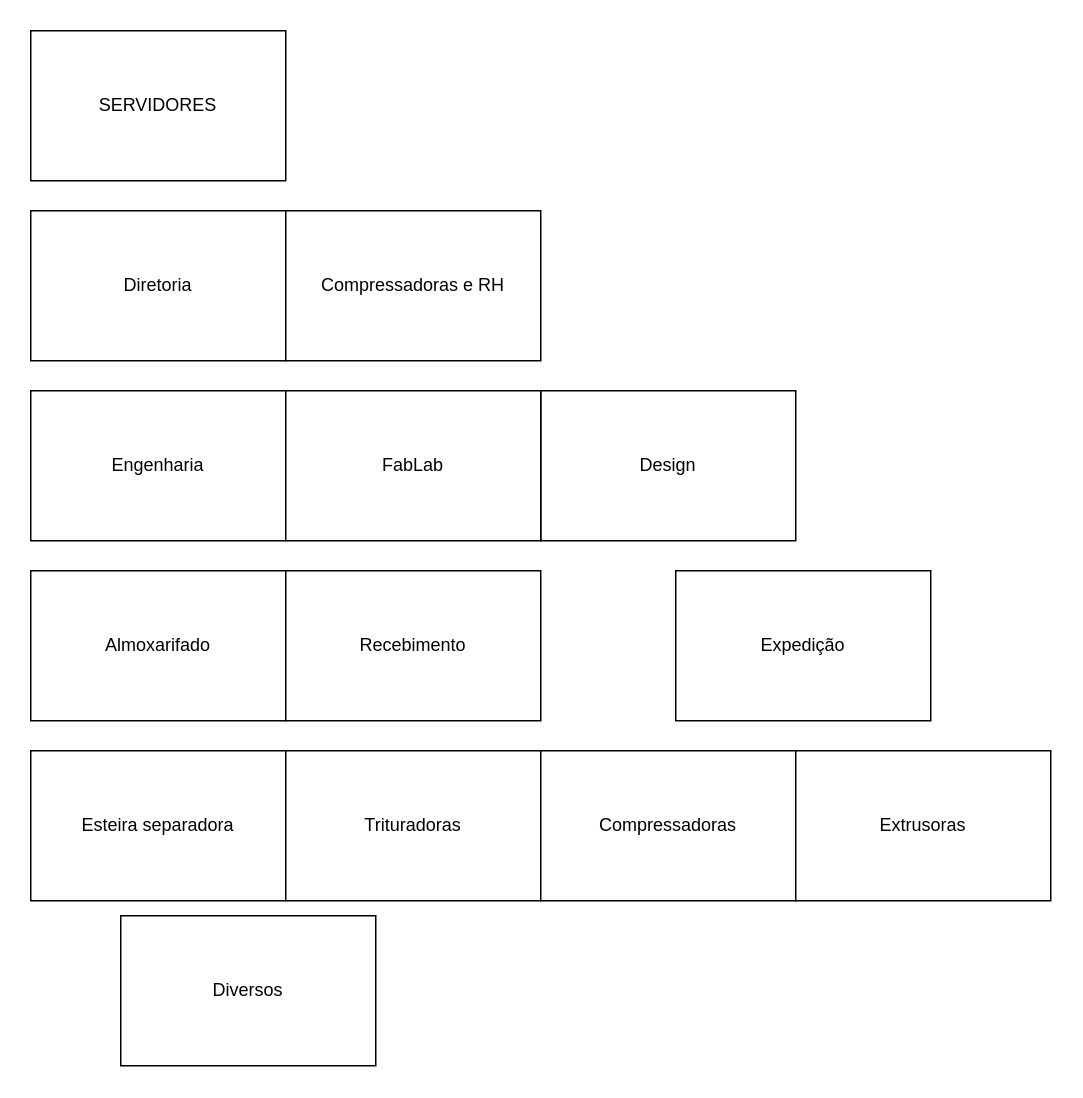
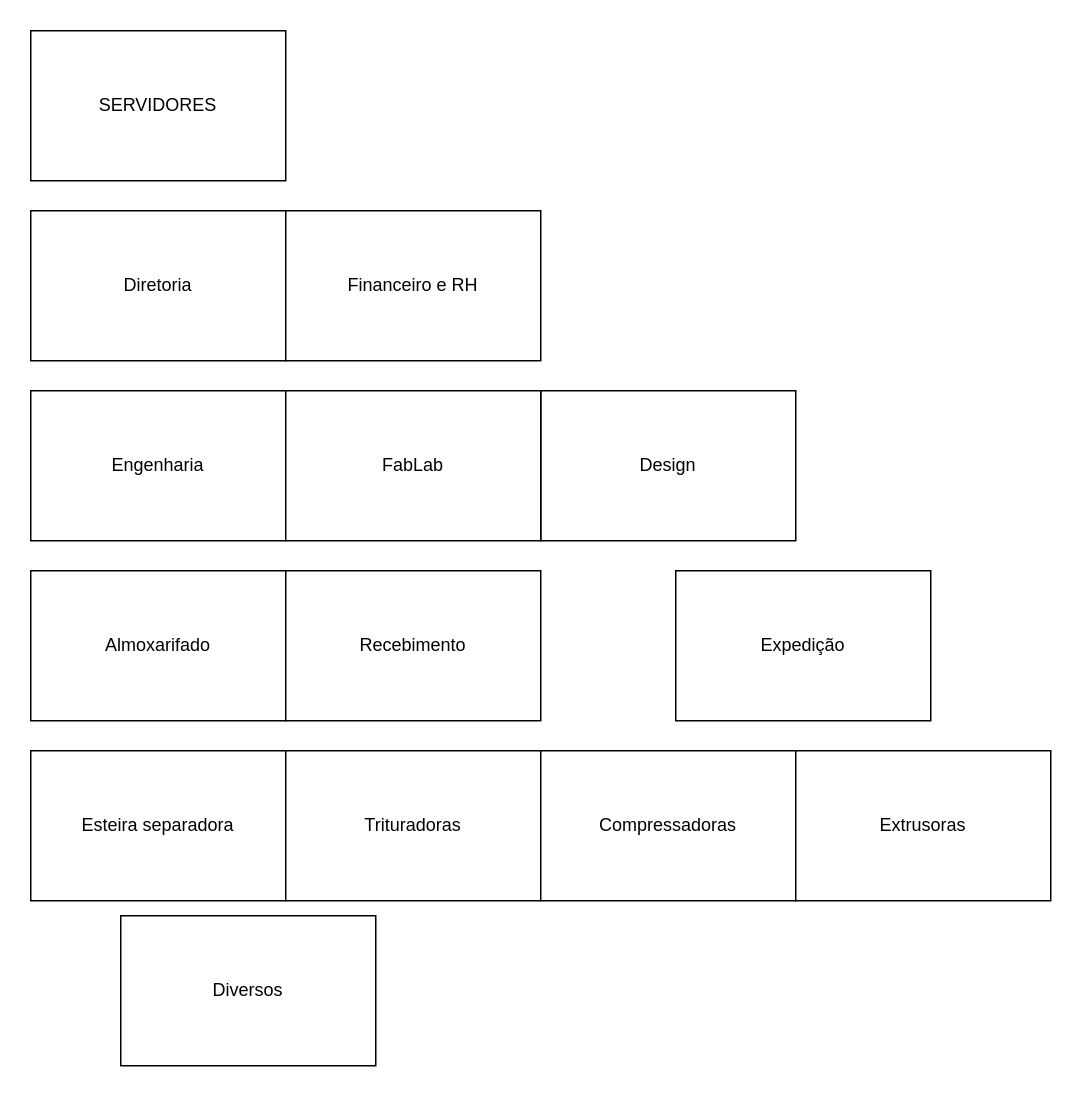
node "Compressadoras e RH": label "Compressadoras e RH" -> "Financeiro e RH"
